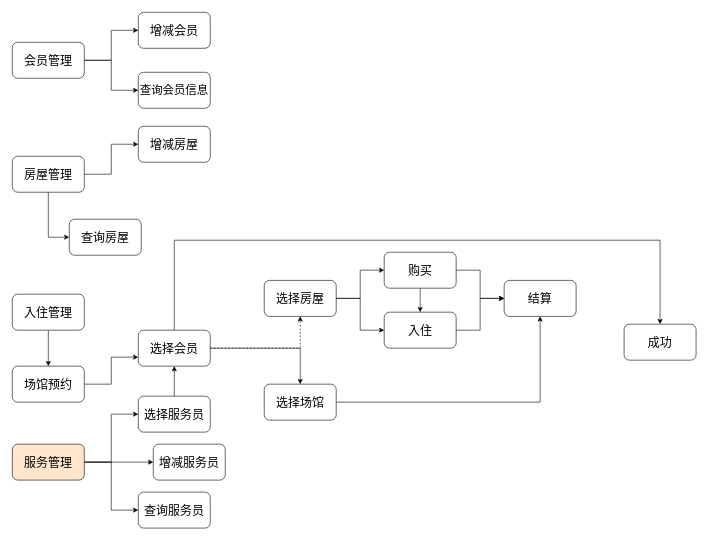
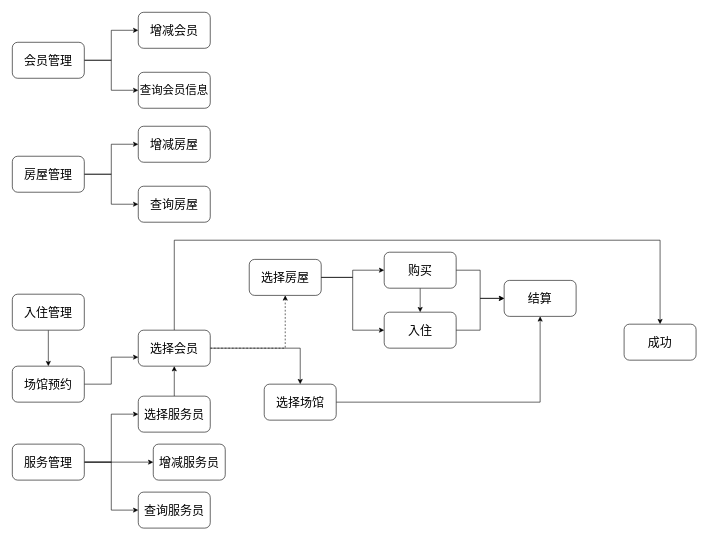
node "查询房屋": moved (105, 237) -> (174, 204)
node "选择房屋": moved (300, 299) -> (285, 278)
node "服务管理": fillcolor #ffe6cc -> #ffffff
